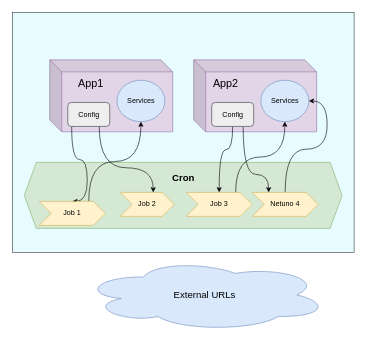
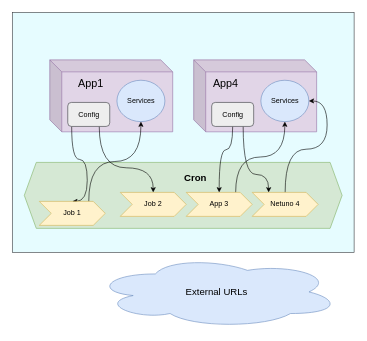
node "App2": label "App2" -> "App4"
node "Cron": moved (183, 177) -> (195, 177)
node "Job 2": size 54x24 -> 66x24
node "Job 3": label "Job 3" -> "App 3"
node "External URLs": moved (205, 295) -> (217, 292)
